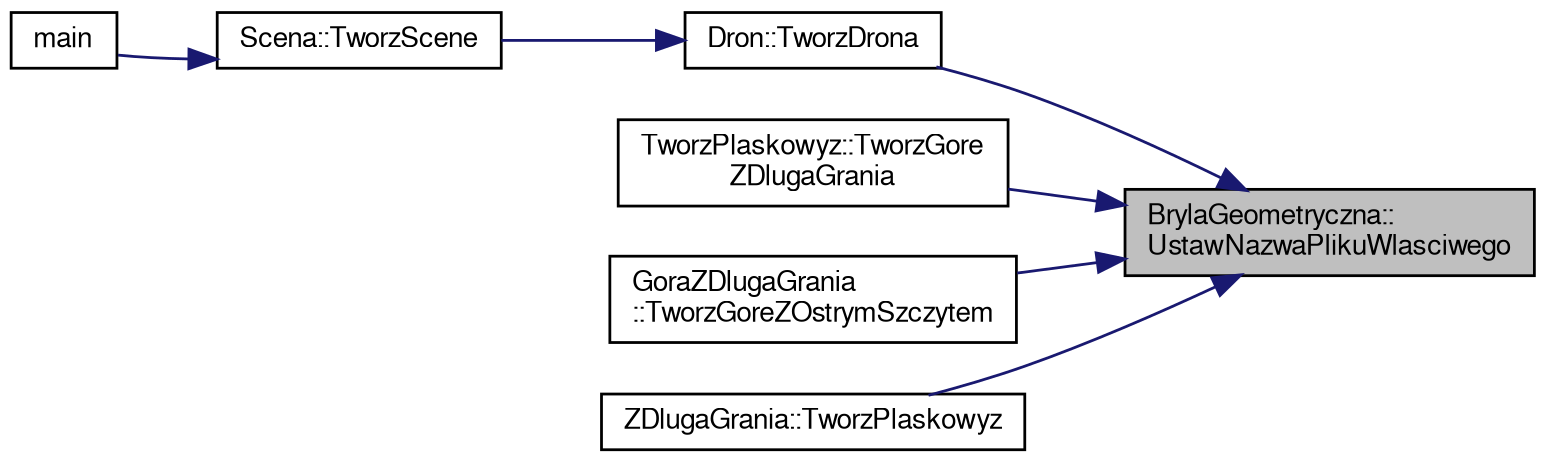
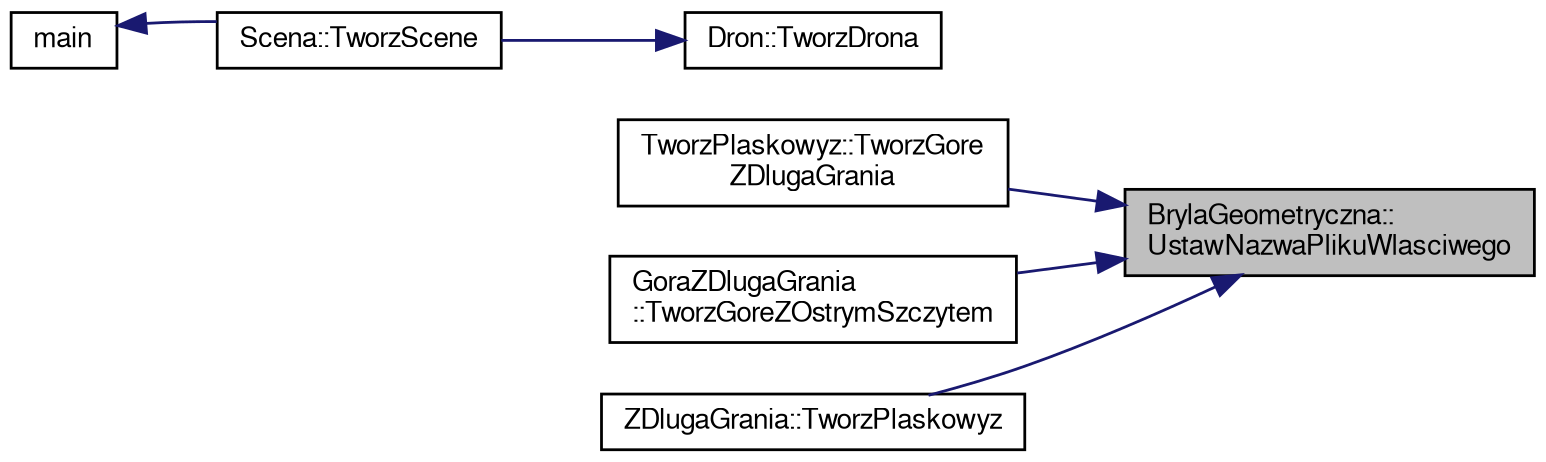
edge "main" -> "Scena::TworzScene": reversed
edge "Dron::TworzDrona" -> "BrylaGeometryczna:: UstawNazwaPlikuWlasciwego": removed
